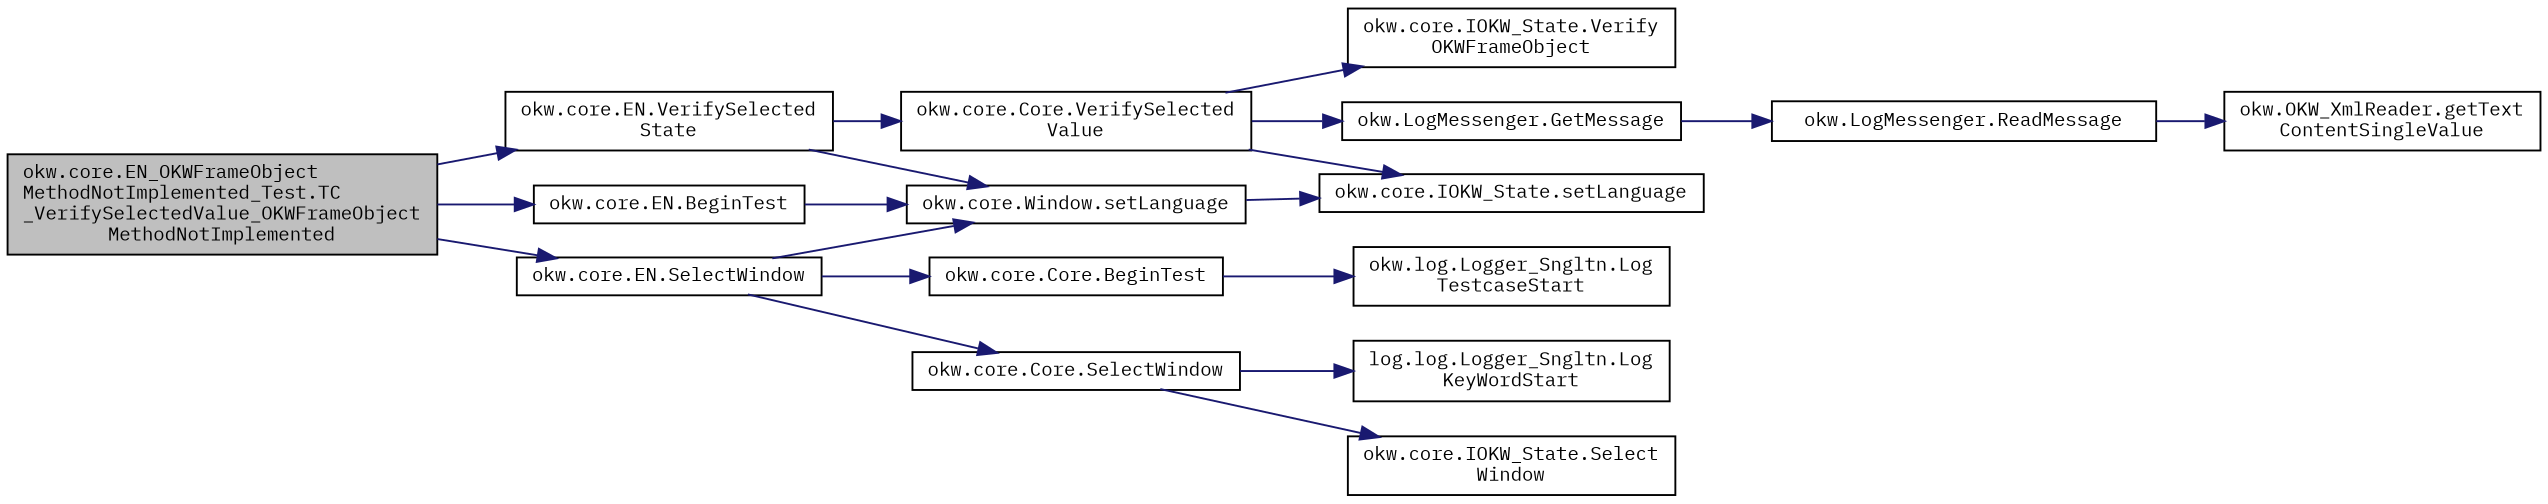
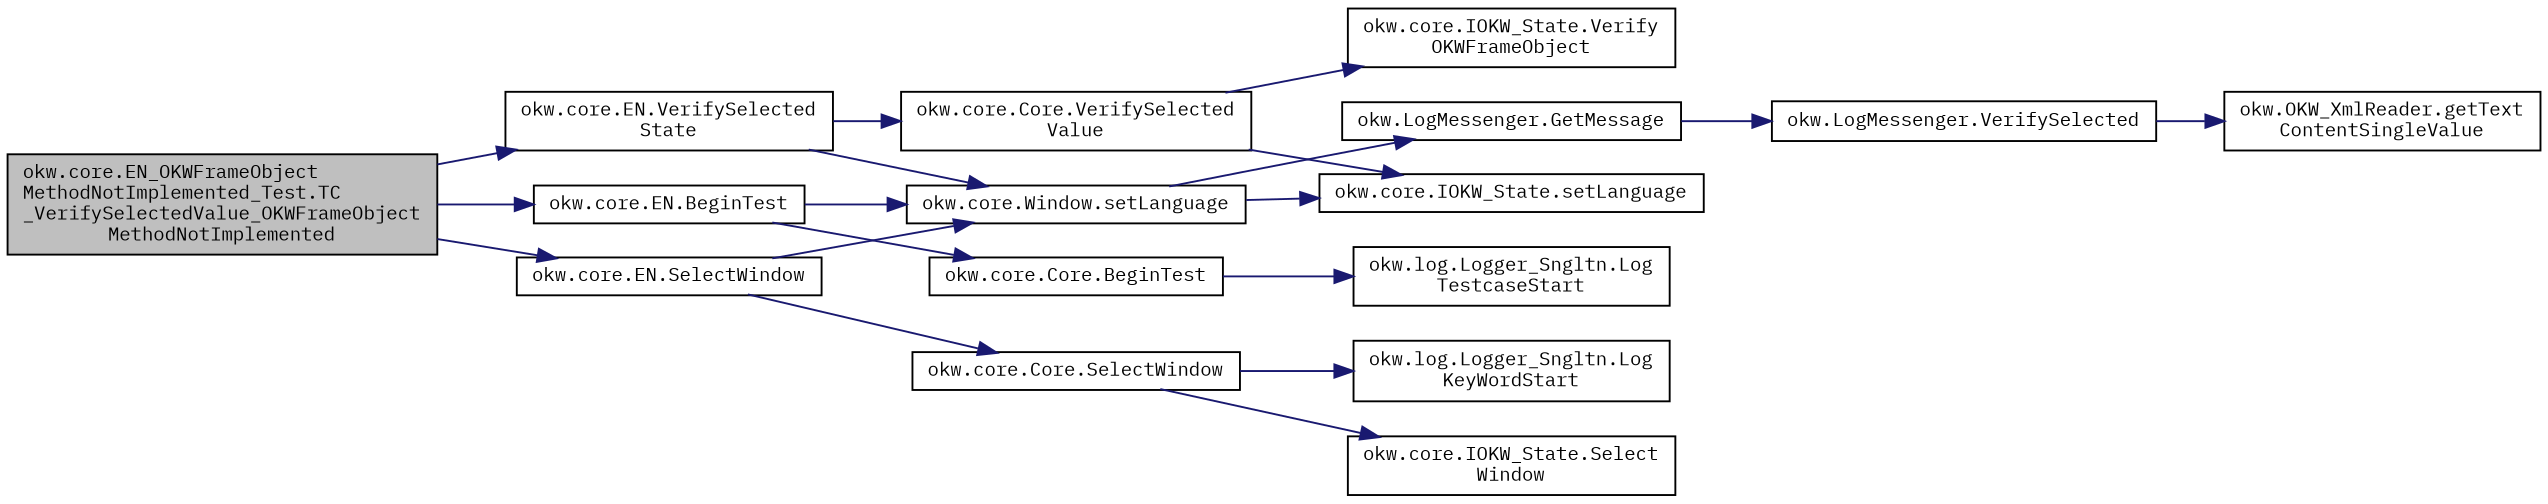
edge "okw.core.Core.VerifySelected Value" -> "okw.LogMessenger.GetMessage": now "okw.core.Window.setLanguage" -> "okw.LogMessenger.GetMessage"
node "okw.LogMessenger.ReadMessage": label "okw.LogMessenger.ReadMessage" -> "okw.LogMessenger.VerifySelected"
edge "okw.core.EN.SelectWindow" -> "okw.core.Core.BeginTest": now "okw.core.EN.BeginTest" -> "okw.core.Core.BeginTest"
node "log.log.Logger_Sngltn.Log KeyWordStart": label "log.log.Logger_Sngltn.Log KeyWordStart" -> "okw.log.Logger_Sngltn.Log KeyWordStart"
